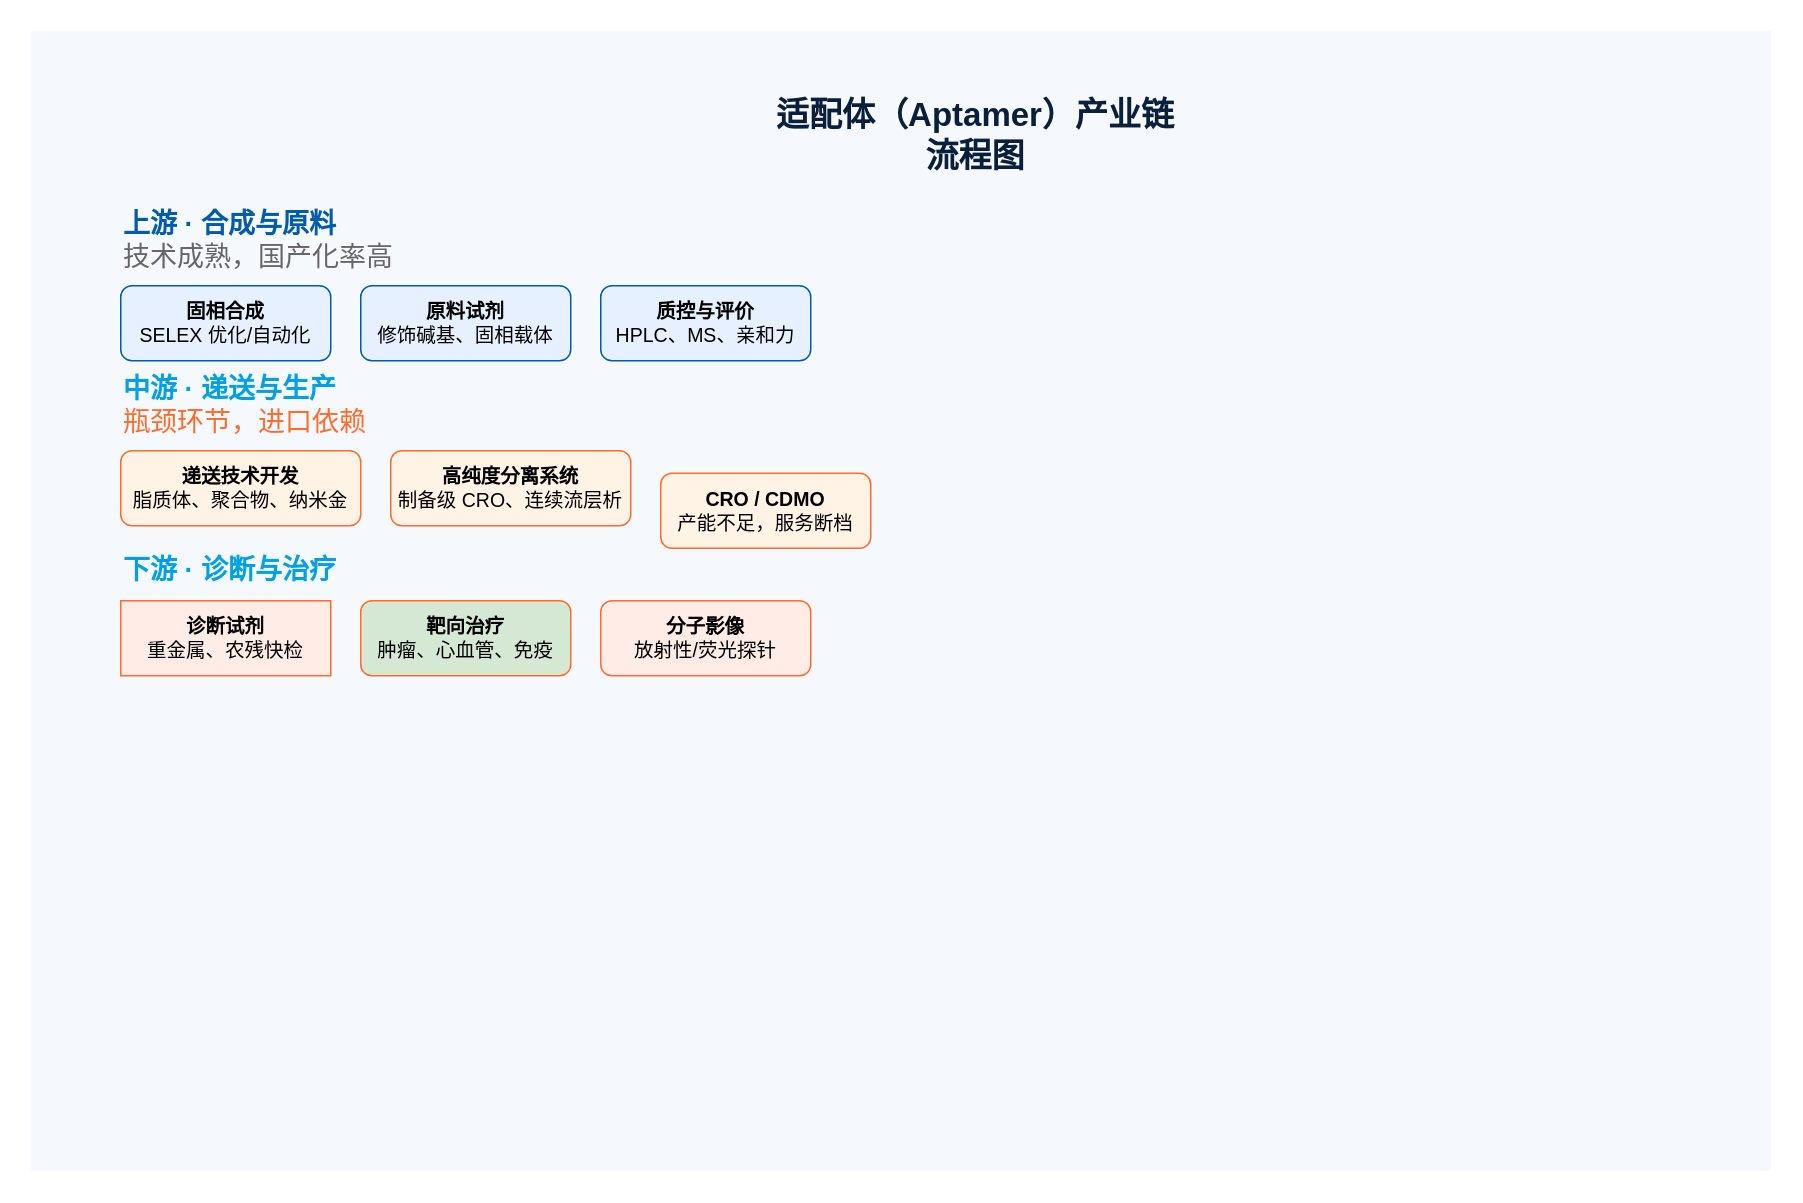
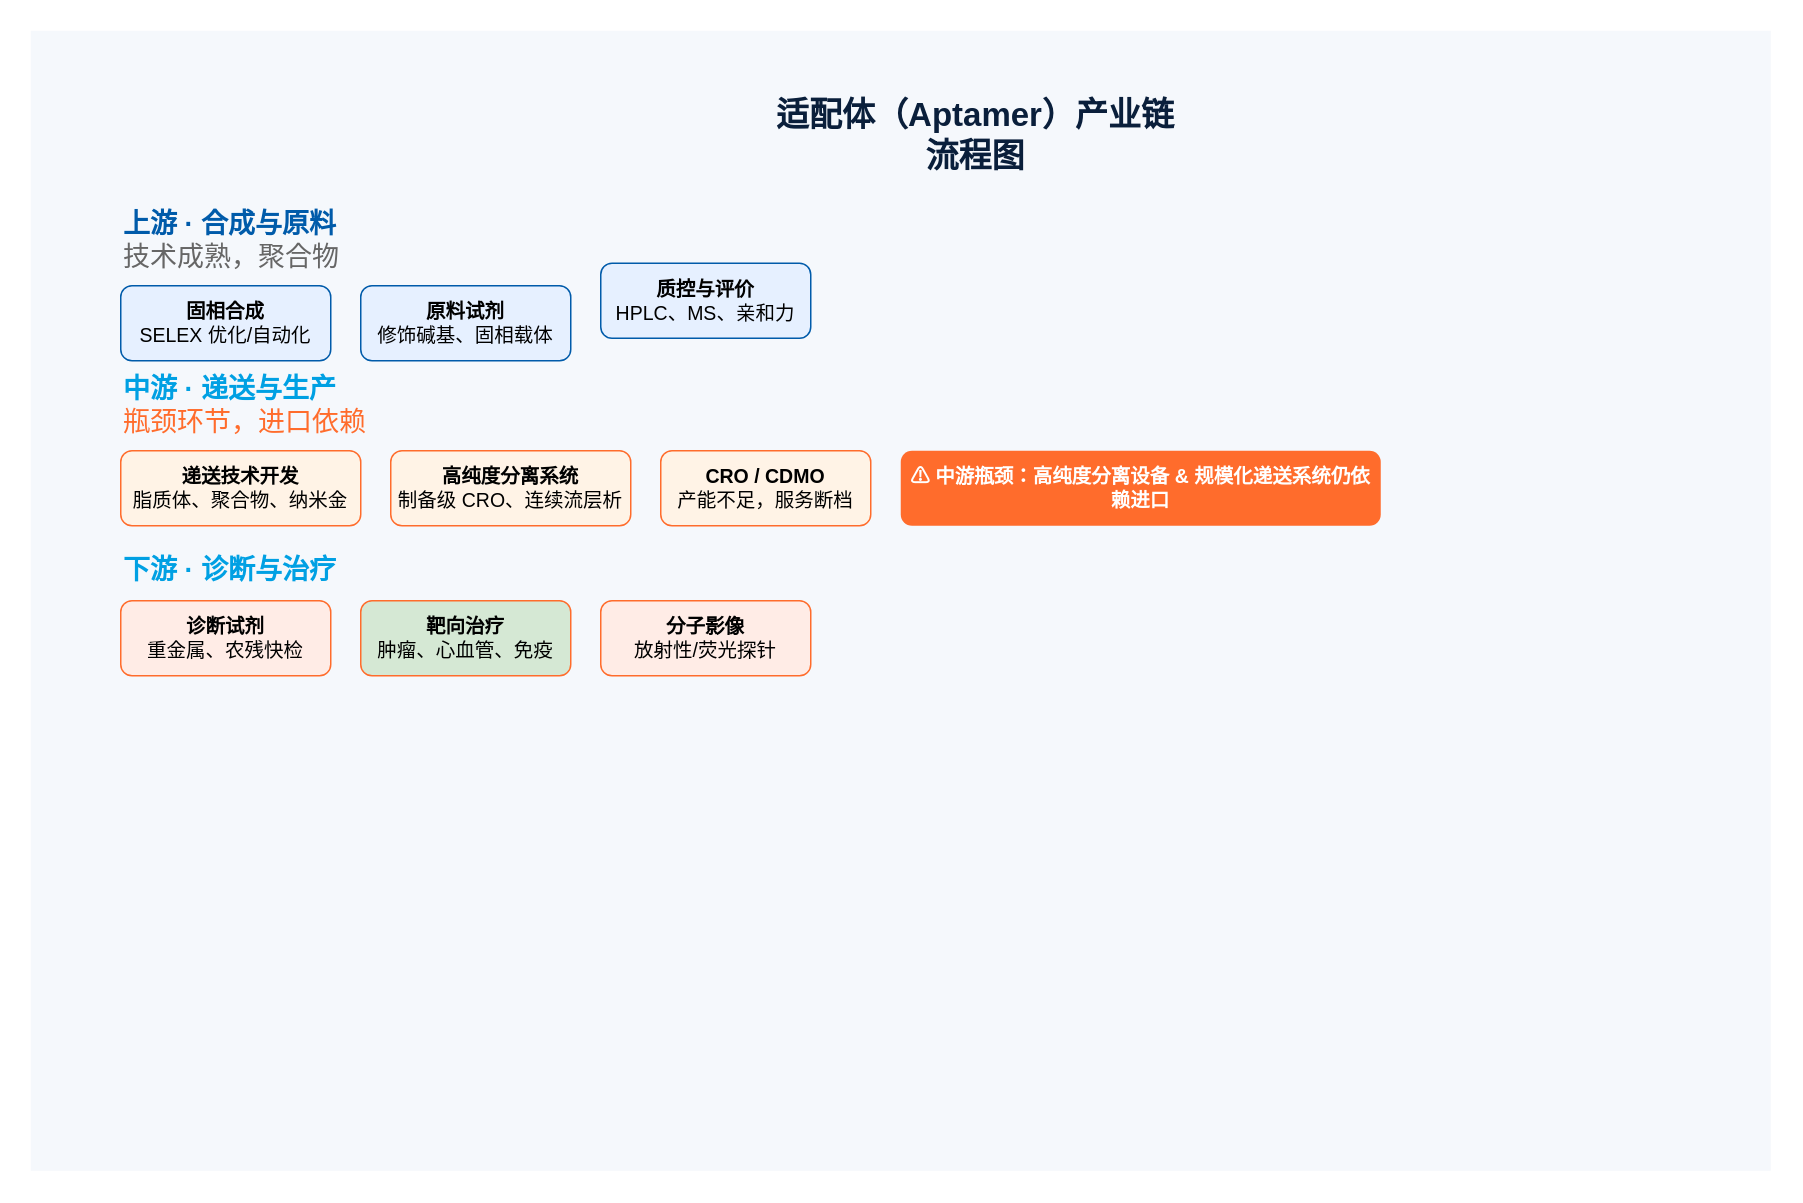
node "上游 · 合成与原料 技术成熟，国产化率高": label "上游 · 合成与原料 技术成熟，国产化率高" -> "上游 · 合成与原料 技术成熟，聚合物"
node "质控与评价 HPLC、MS、亲和力": moved (706, 323) -> (706, 301)
node "⚠ 中游瓶颈：高纯度分离设备 & 规模化递送系统仍依赖进口": added
node "CRO / CDMO 产能不足，服务断档": moved (766, 511) -> (766, 488)
node "诊断试剂 重金属、农残快检": shape rectangle -> rounded rectangle
